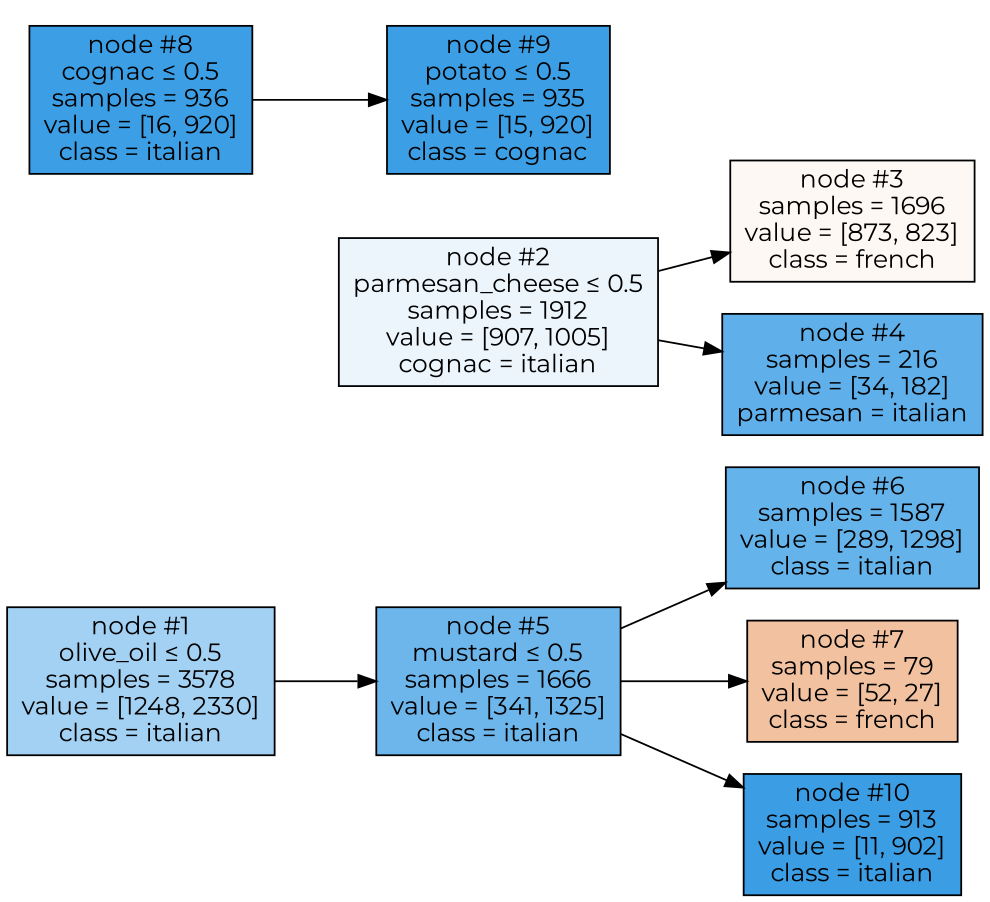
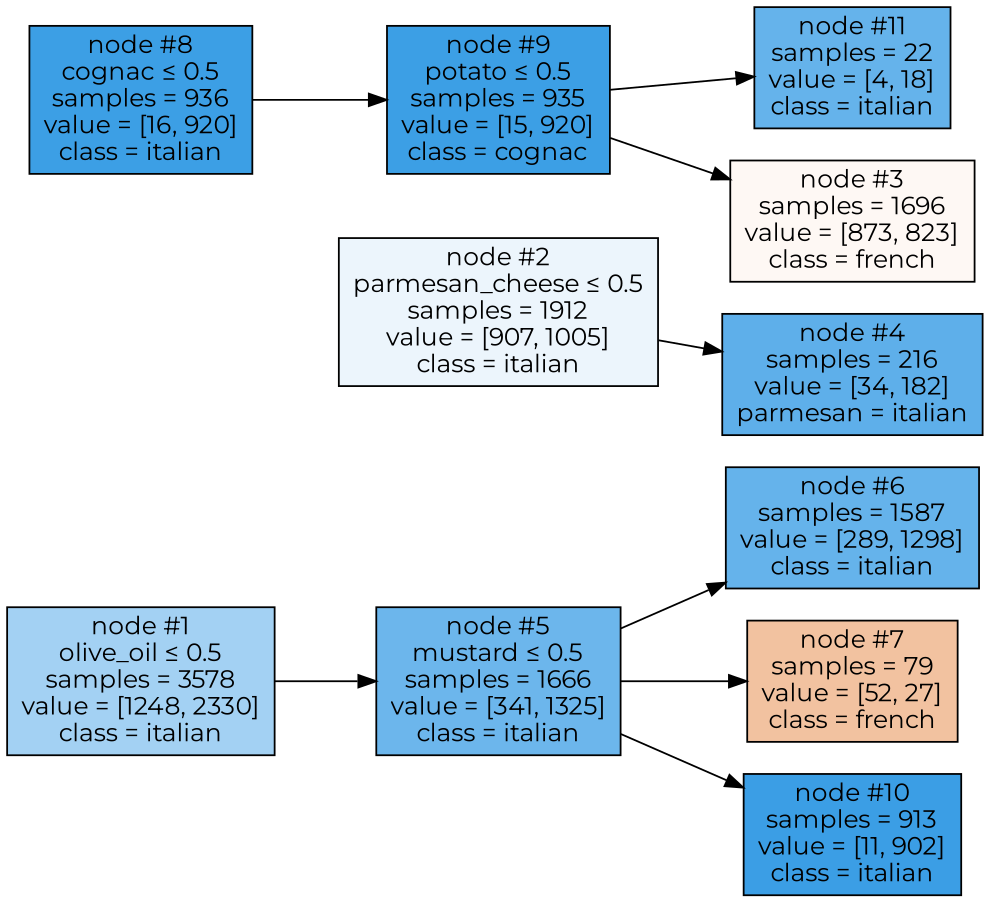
node "node #11": added
edge "node #2" -> "node #3": now "node #9" -> "node #3"
node "node #2": text "cognac = italian" -> "class = italian"
